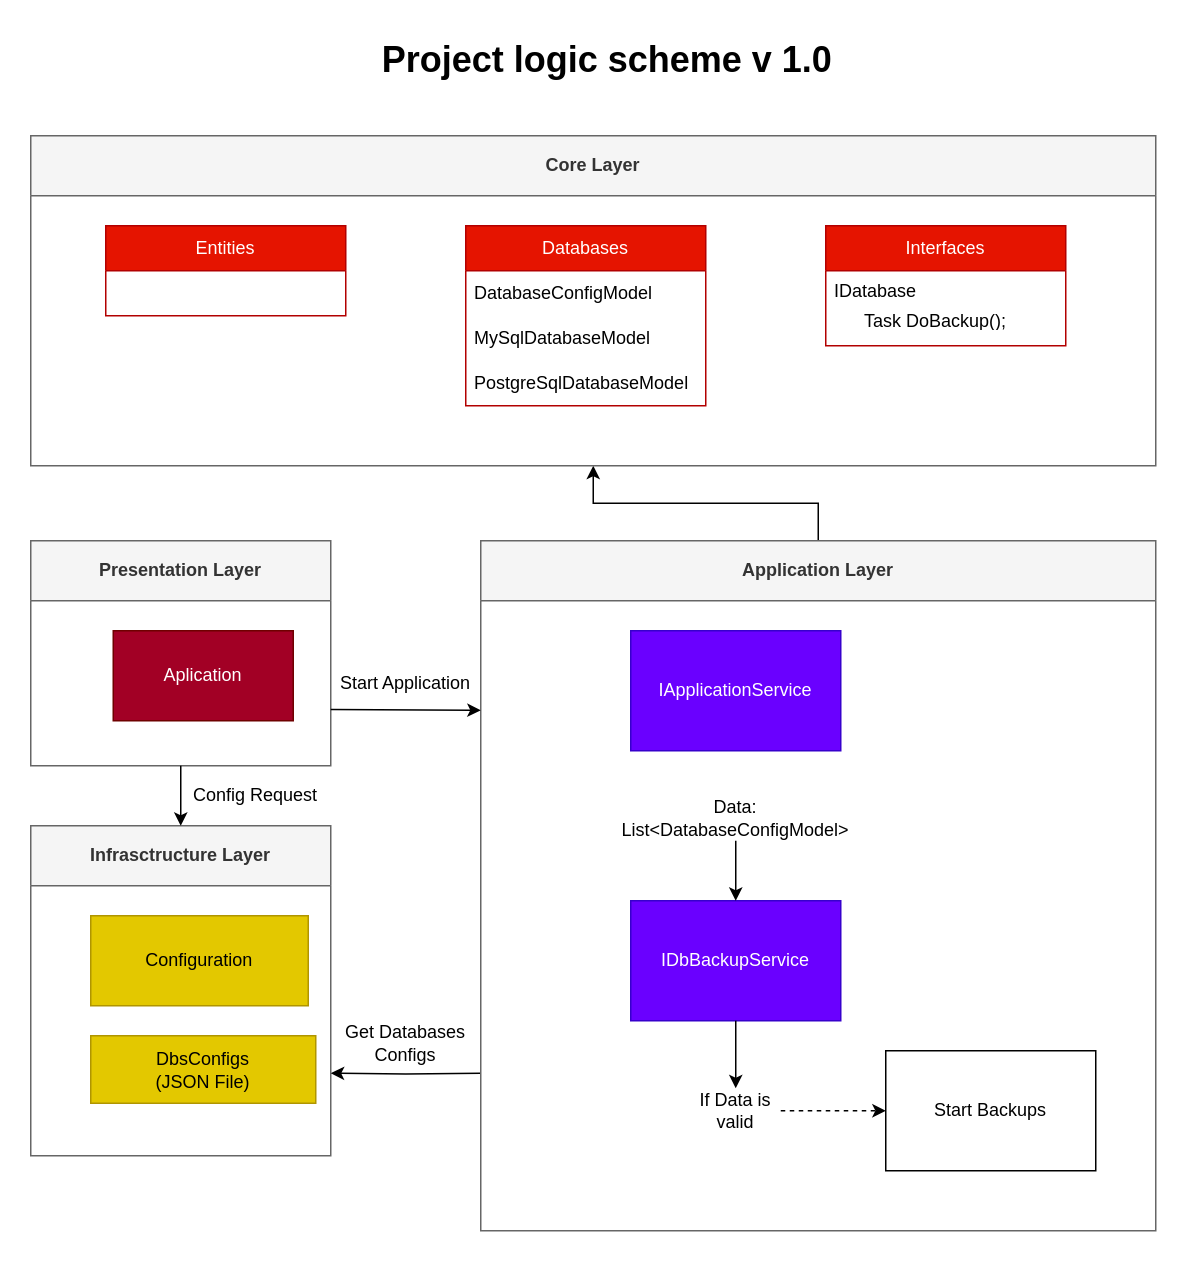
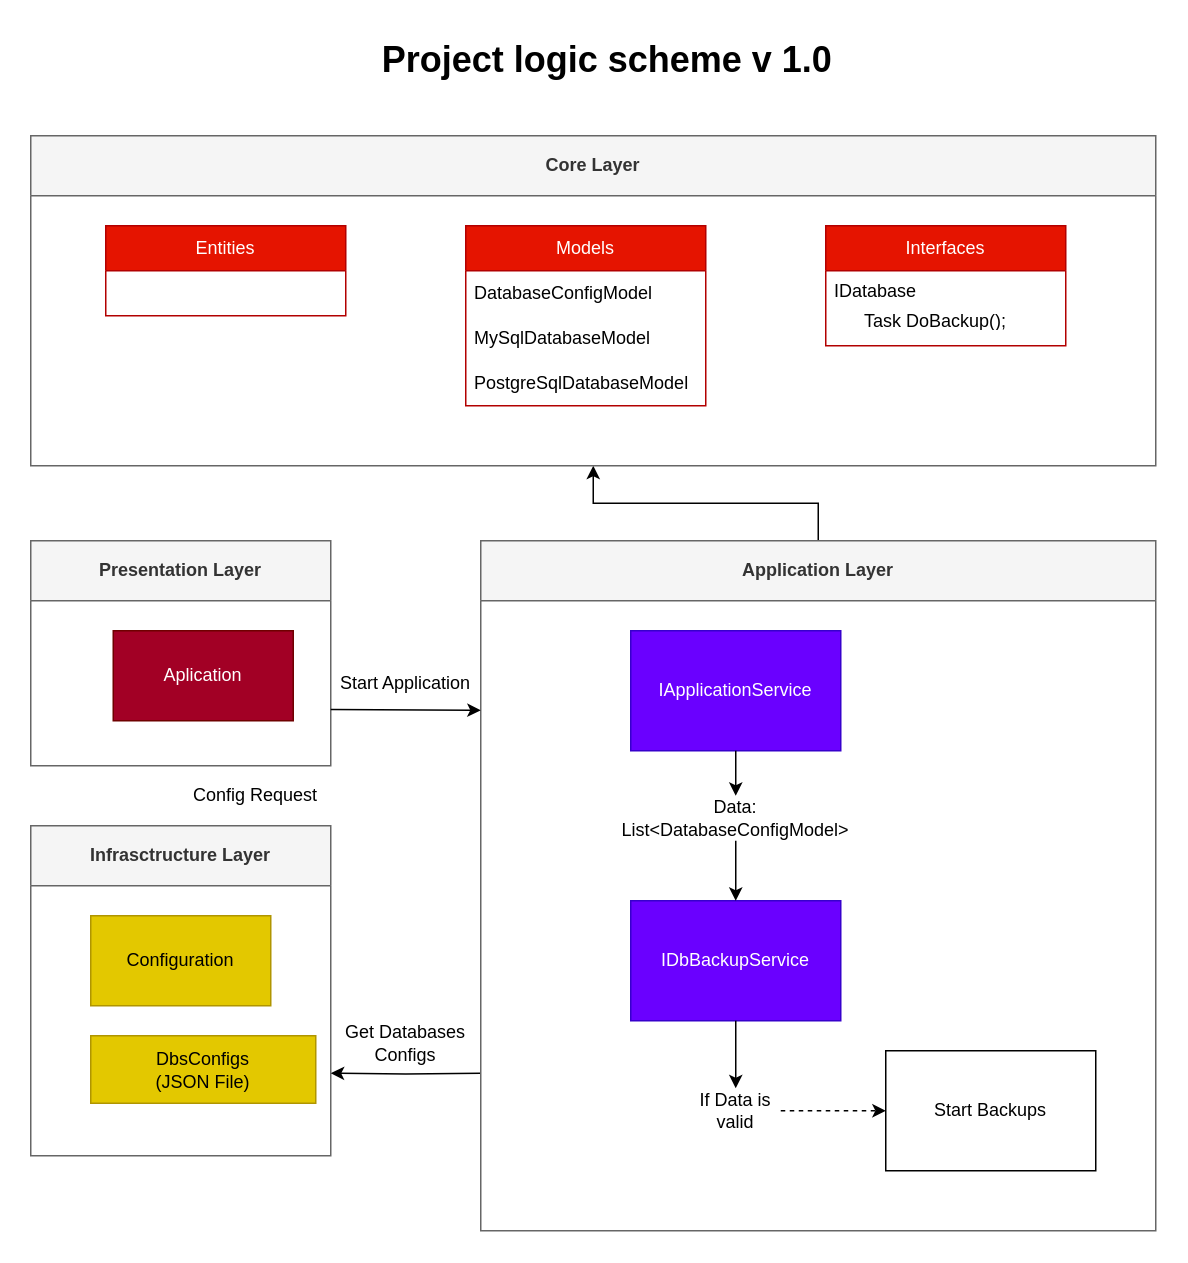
node "Databases": label "Databases" -> "Models"
edge "IApplicationService" -> "Data: List<DatabaseConfigModel>": added
edge "Presentation Layer" -> "Infrasctructure Layer": removed
node "Configuration": size 218x90 -> 180x90
